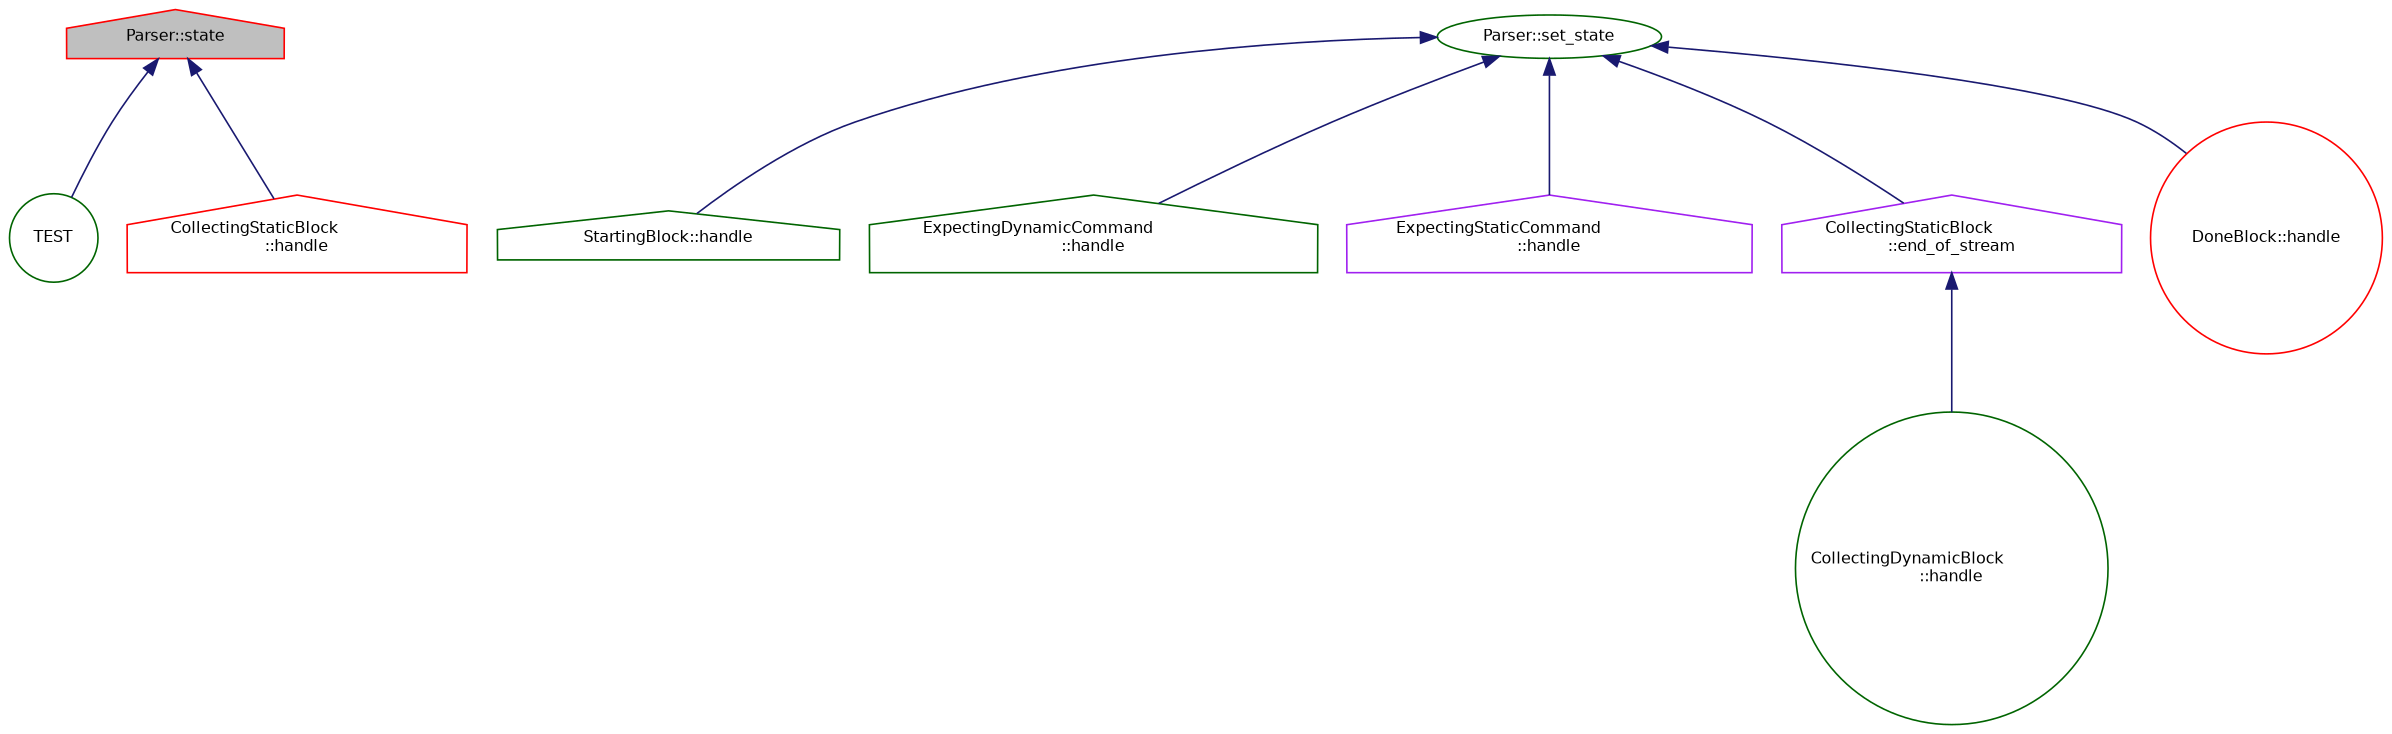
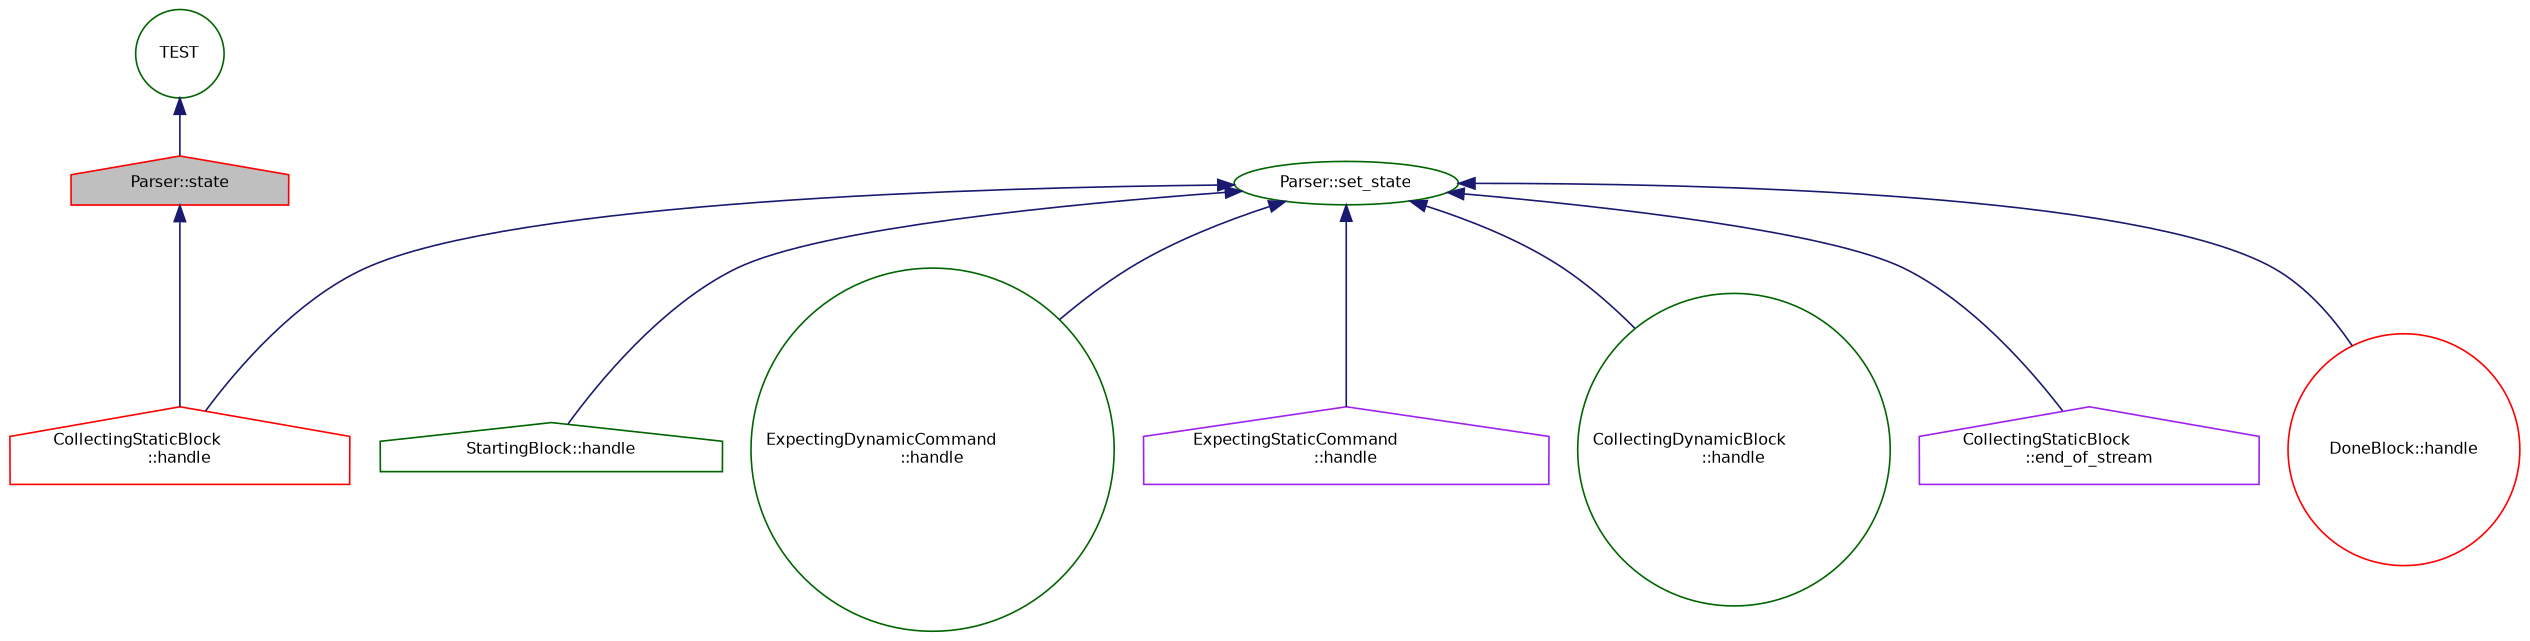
edge "TEST" -> "Parser::state": reversed
edge "CollectingStaticBlock ::handle" -> "Parser::set_state": added
node "ExpectingDynamicCommand ::handle": shape house -> circle
edge "CollectingDynamicBlock ::handle" -> "CollectingStaticBlock ::end_of_stream": now "CollectingDynamicBlock ::handle" -> "Parser::set_state"
